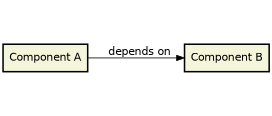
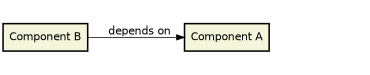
edge "Component A" -> "Component B": reversed
